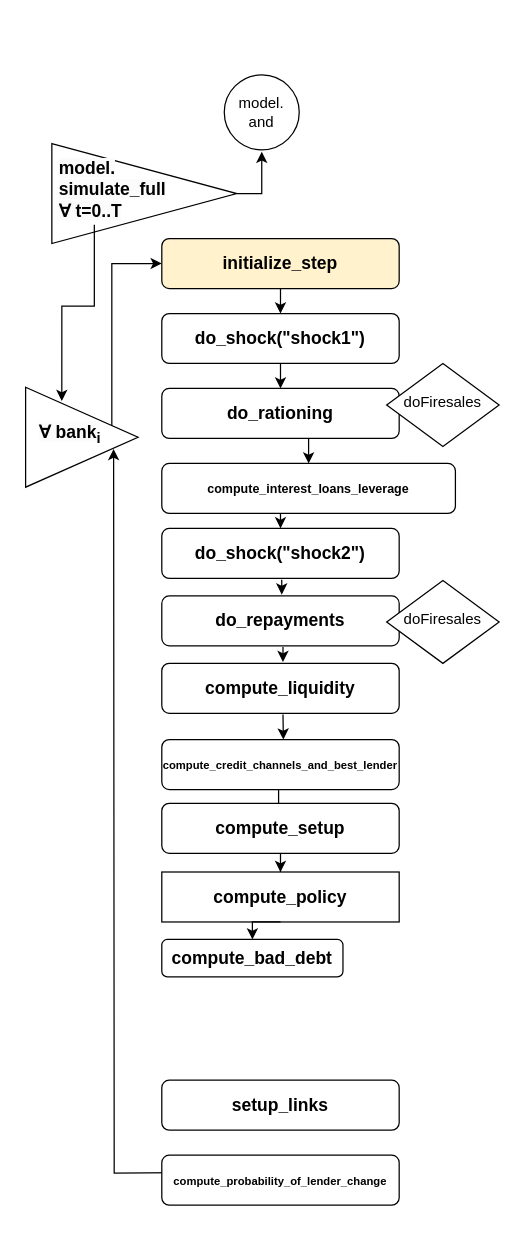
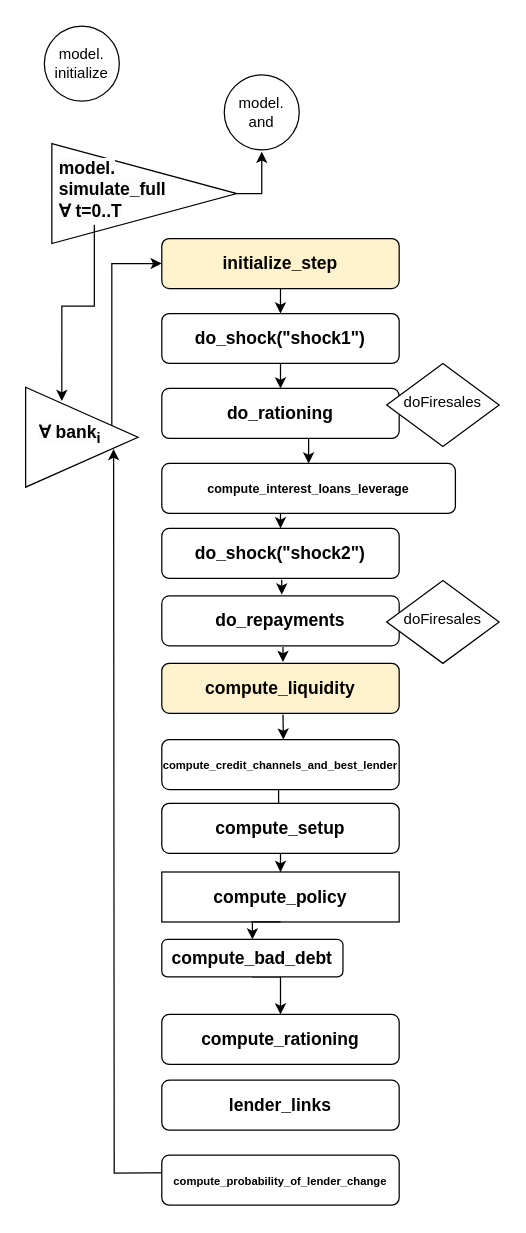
node "model. initialize": added
node "compute_liquidity": fillcolor #ffffff -> #fff2cc
edge "compute_bad_debt" -> "compute_rationing": added
node "compute_rationing": added
node "setup_links": label "setup_links" -> "lender_links"
